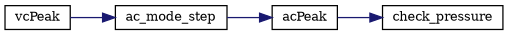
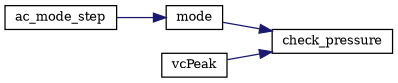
edge "vcPeak" -> "ac_mode_step": now "vcPeak" -> "check_pressure"
node "acPeak": label "acPeak" -> "mode"
